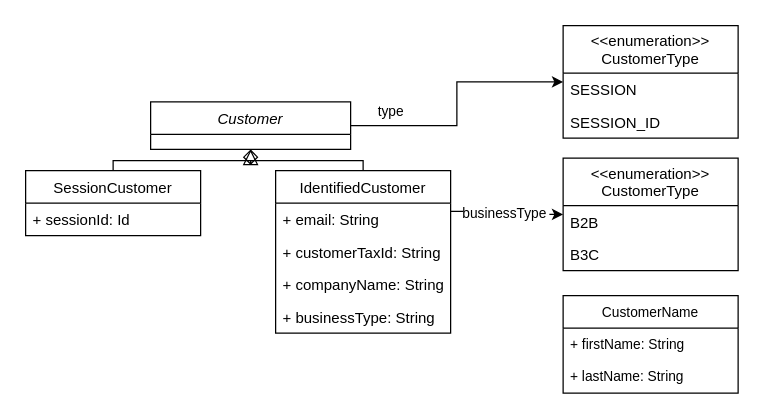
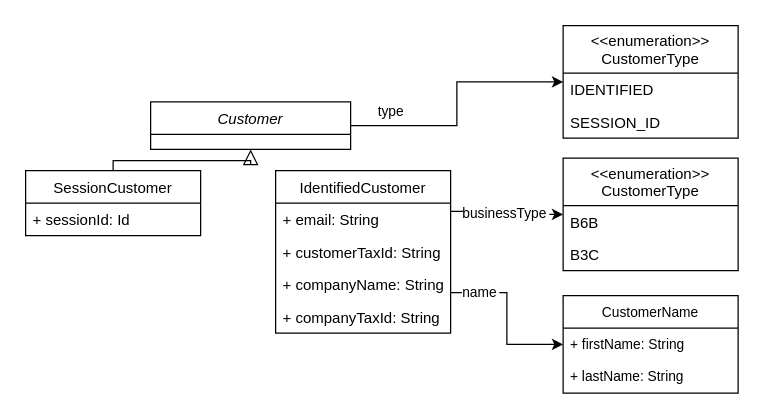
node "SESSION": label "SESSION" -> "IDENTIFIED"
edge "SessionCustomer" -> "Customer": arrowhead diamond -> block
edge "IdentifiedCustomer" -> "Customer": removed
node "B2B": label "B2B" -> "B6B"
edge "IdentifiedCustomer" -> "CustomerName": added, label "name"
node "+ businessType: String": label "+ businessType: String" -> "+ companyTaxId: String"
